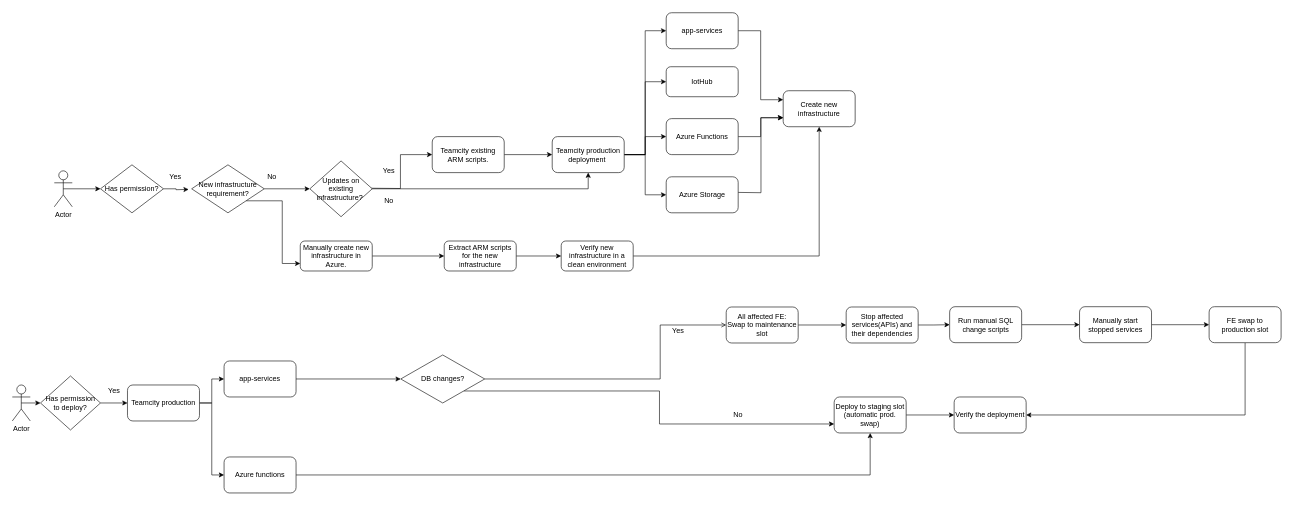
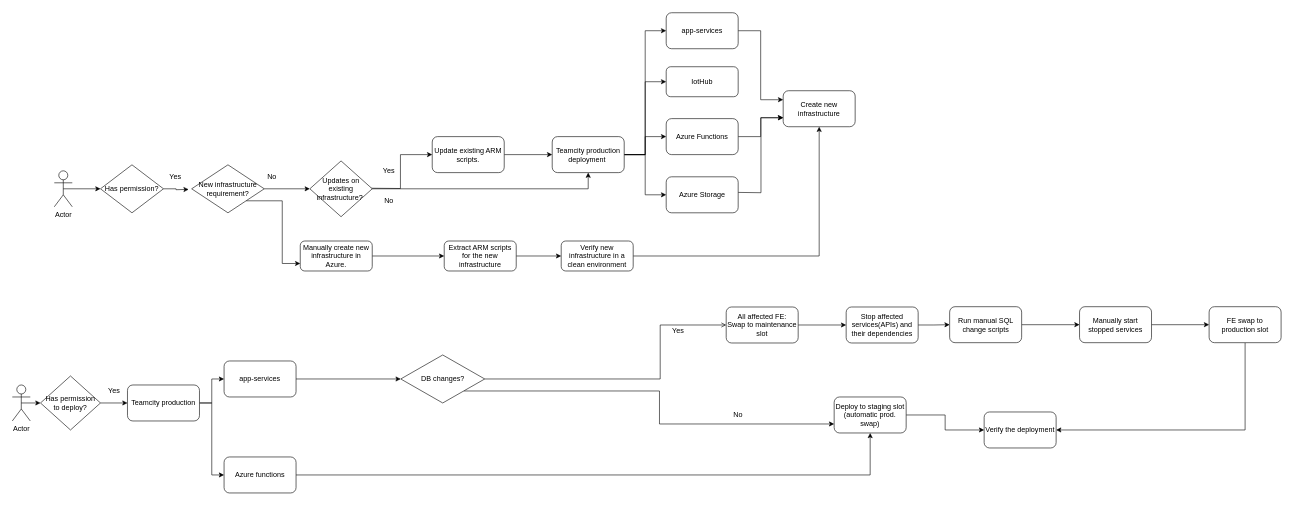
node "Teamcity existing ARM scripts.": label "Teamcity existing ARM scripts." -> "Update existing ARM scripts."
node "Verify the deployment": moved (990, 415) -> (1020, 430)
